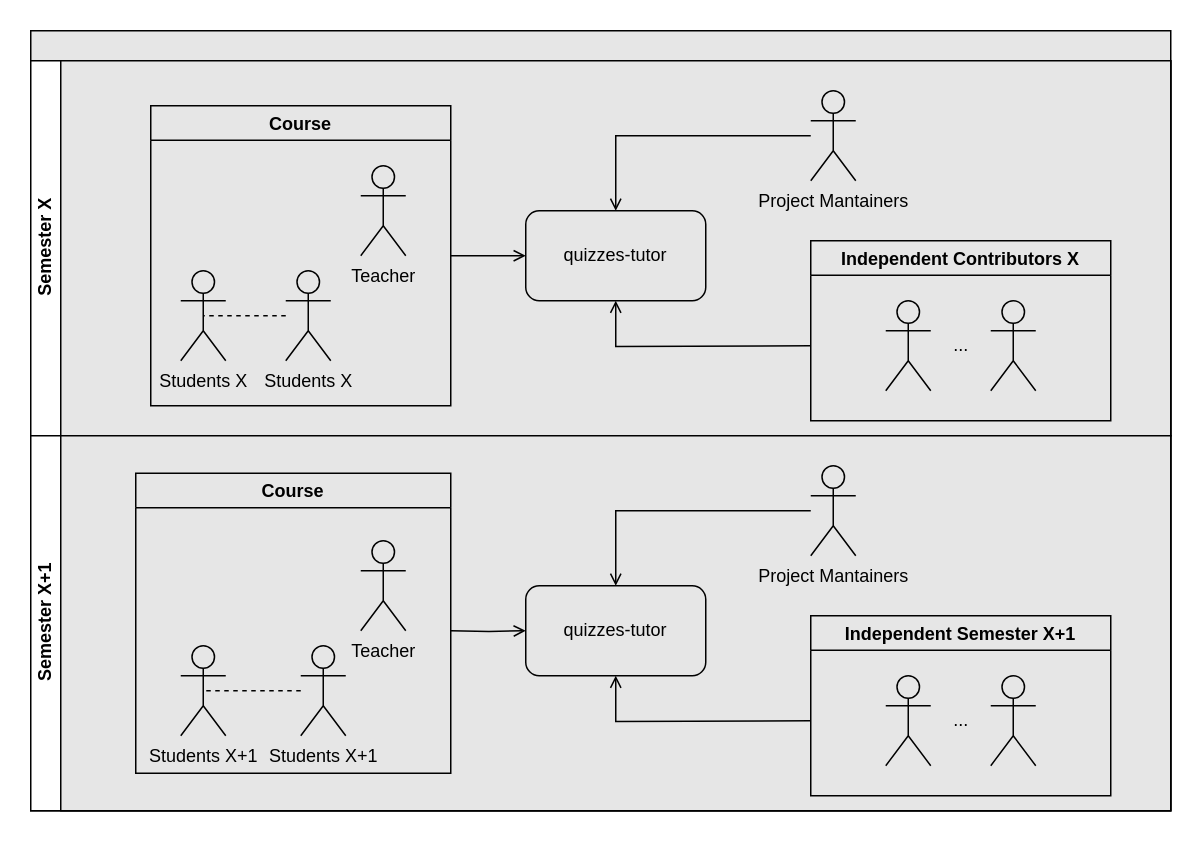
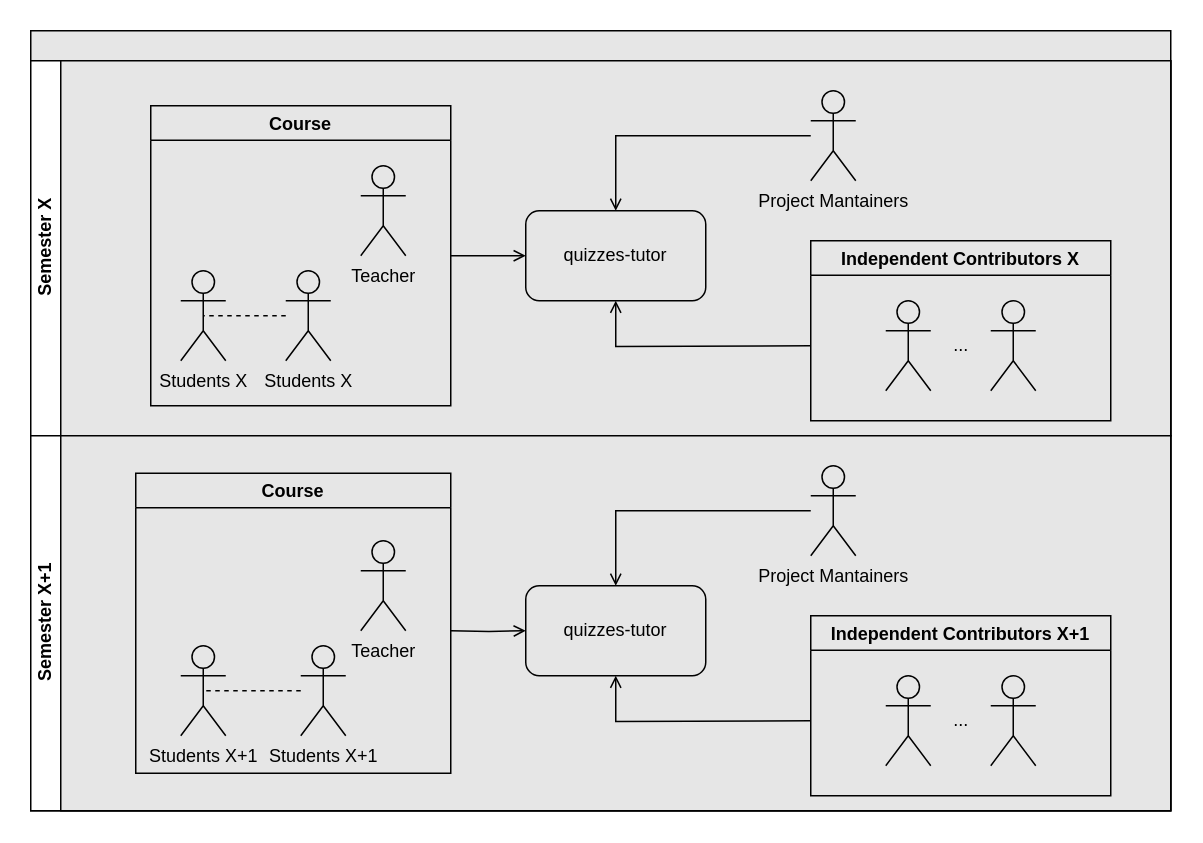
node "Independent Semester X+1": label "Independent Semester X+1" -> "Independent Contributors X+1"
